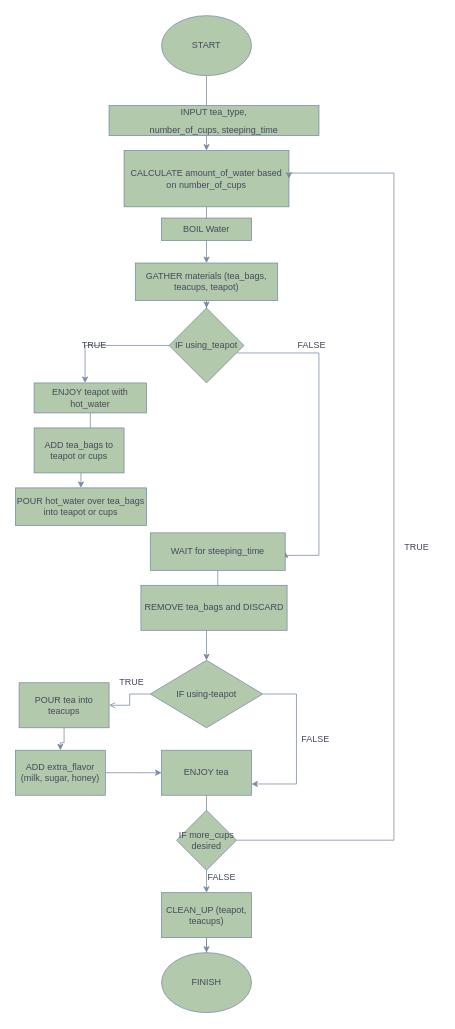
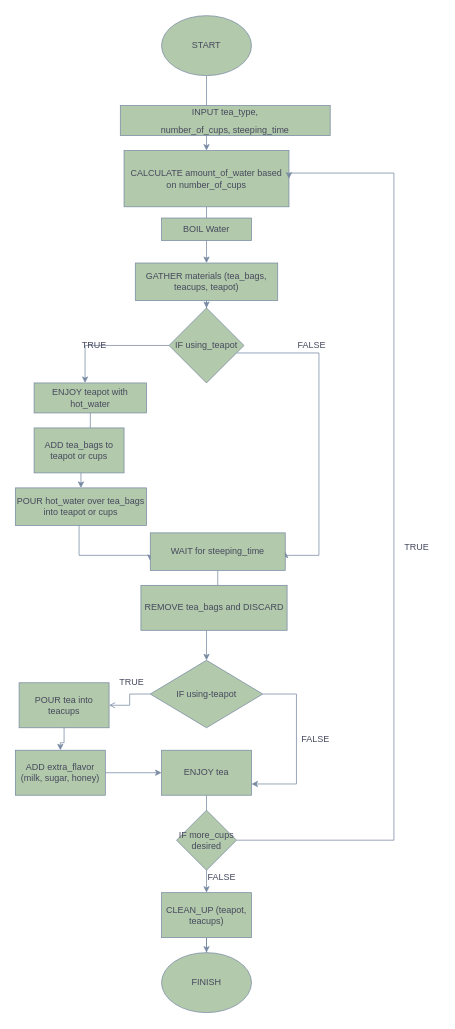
node "INPUT tea_type, number_of_cups, steeping_time": moved (214, 120) -> (225, 120)
edge "POUR hot_water over tea_bags into teapot or cups" -> "WAIT for steeping_time": added
